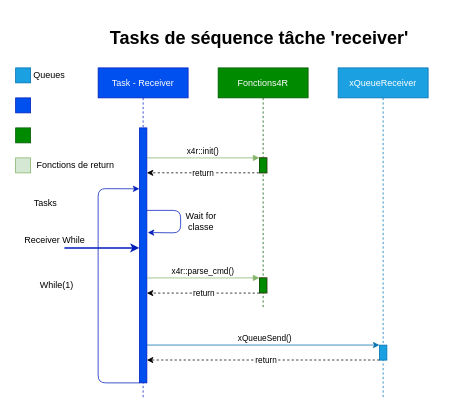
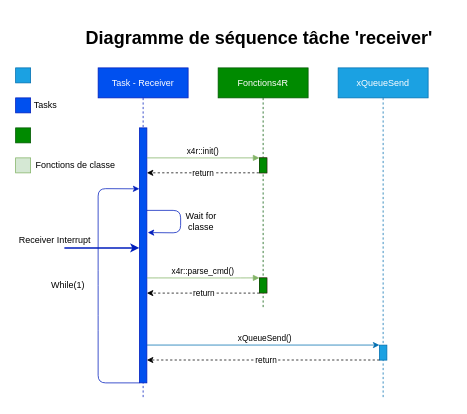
node "Tasks de séquence tâche 'receiver'": label "Tasks de séquence tâche 'receiver'" -> "Diagramme de séquence tâche 'receiver'"
node "Queues": removed
node "xQueueReceiver": label "xQueueReceiver" -> "xQueueSend"
node "Fonctions de return": label "Fonctions de return" -> "Fonctions de classe"
node "Tasks": moved (45, 203) -> (45, 105)
node "Receiver While": label "Receiver While" -> "Receiver Interrupt"
node "While(1)": moved (57, 285) -> (68, 285)
